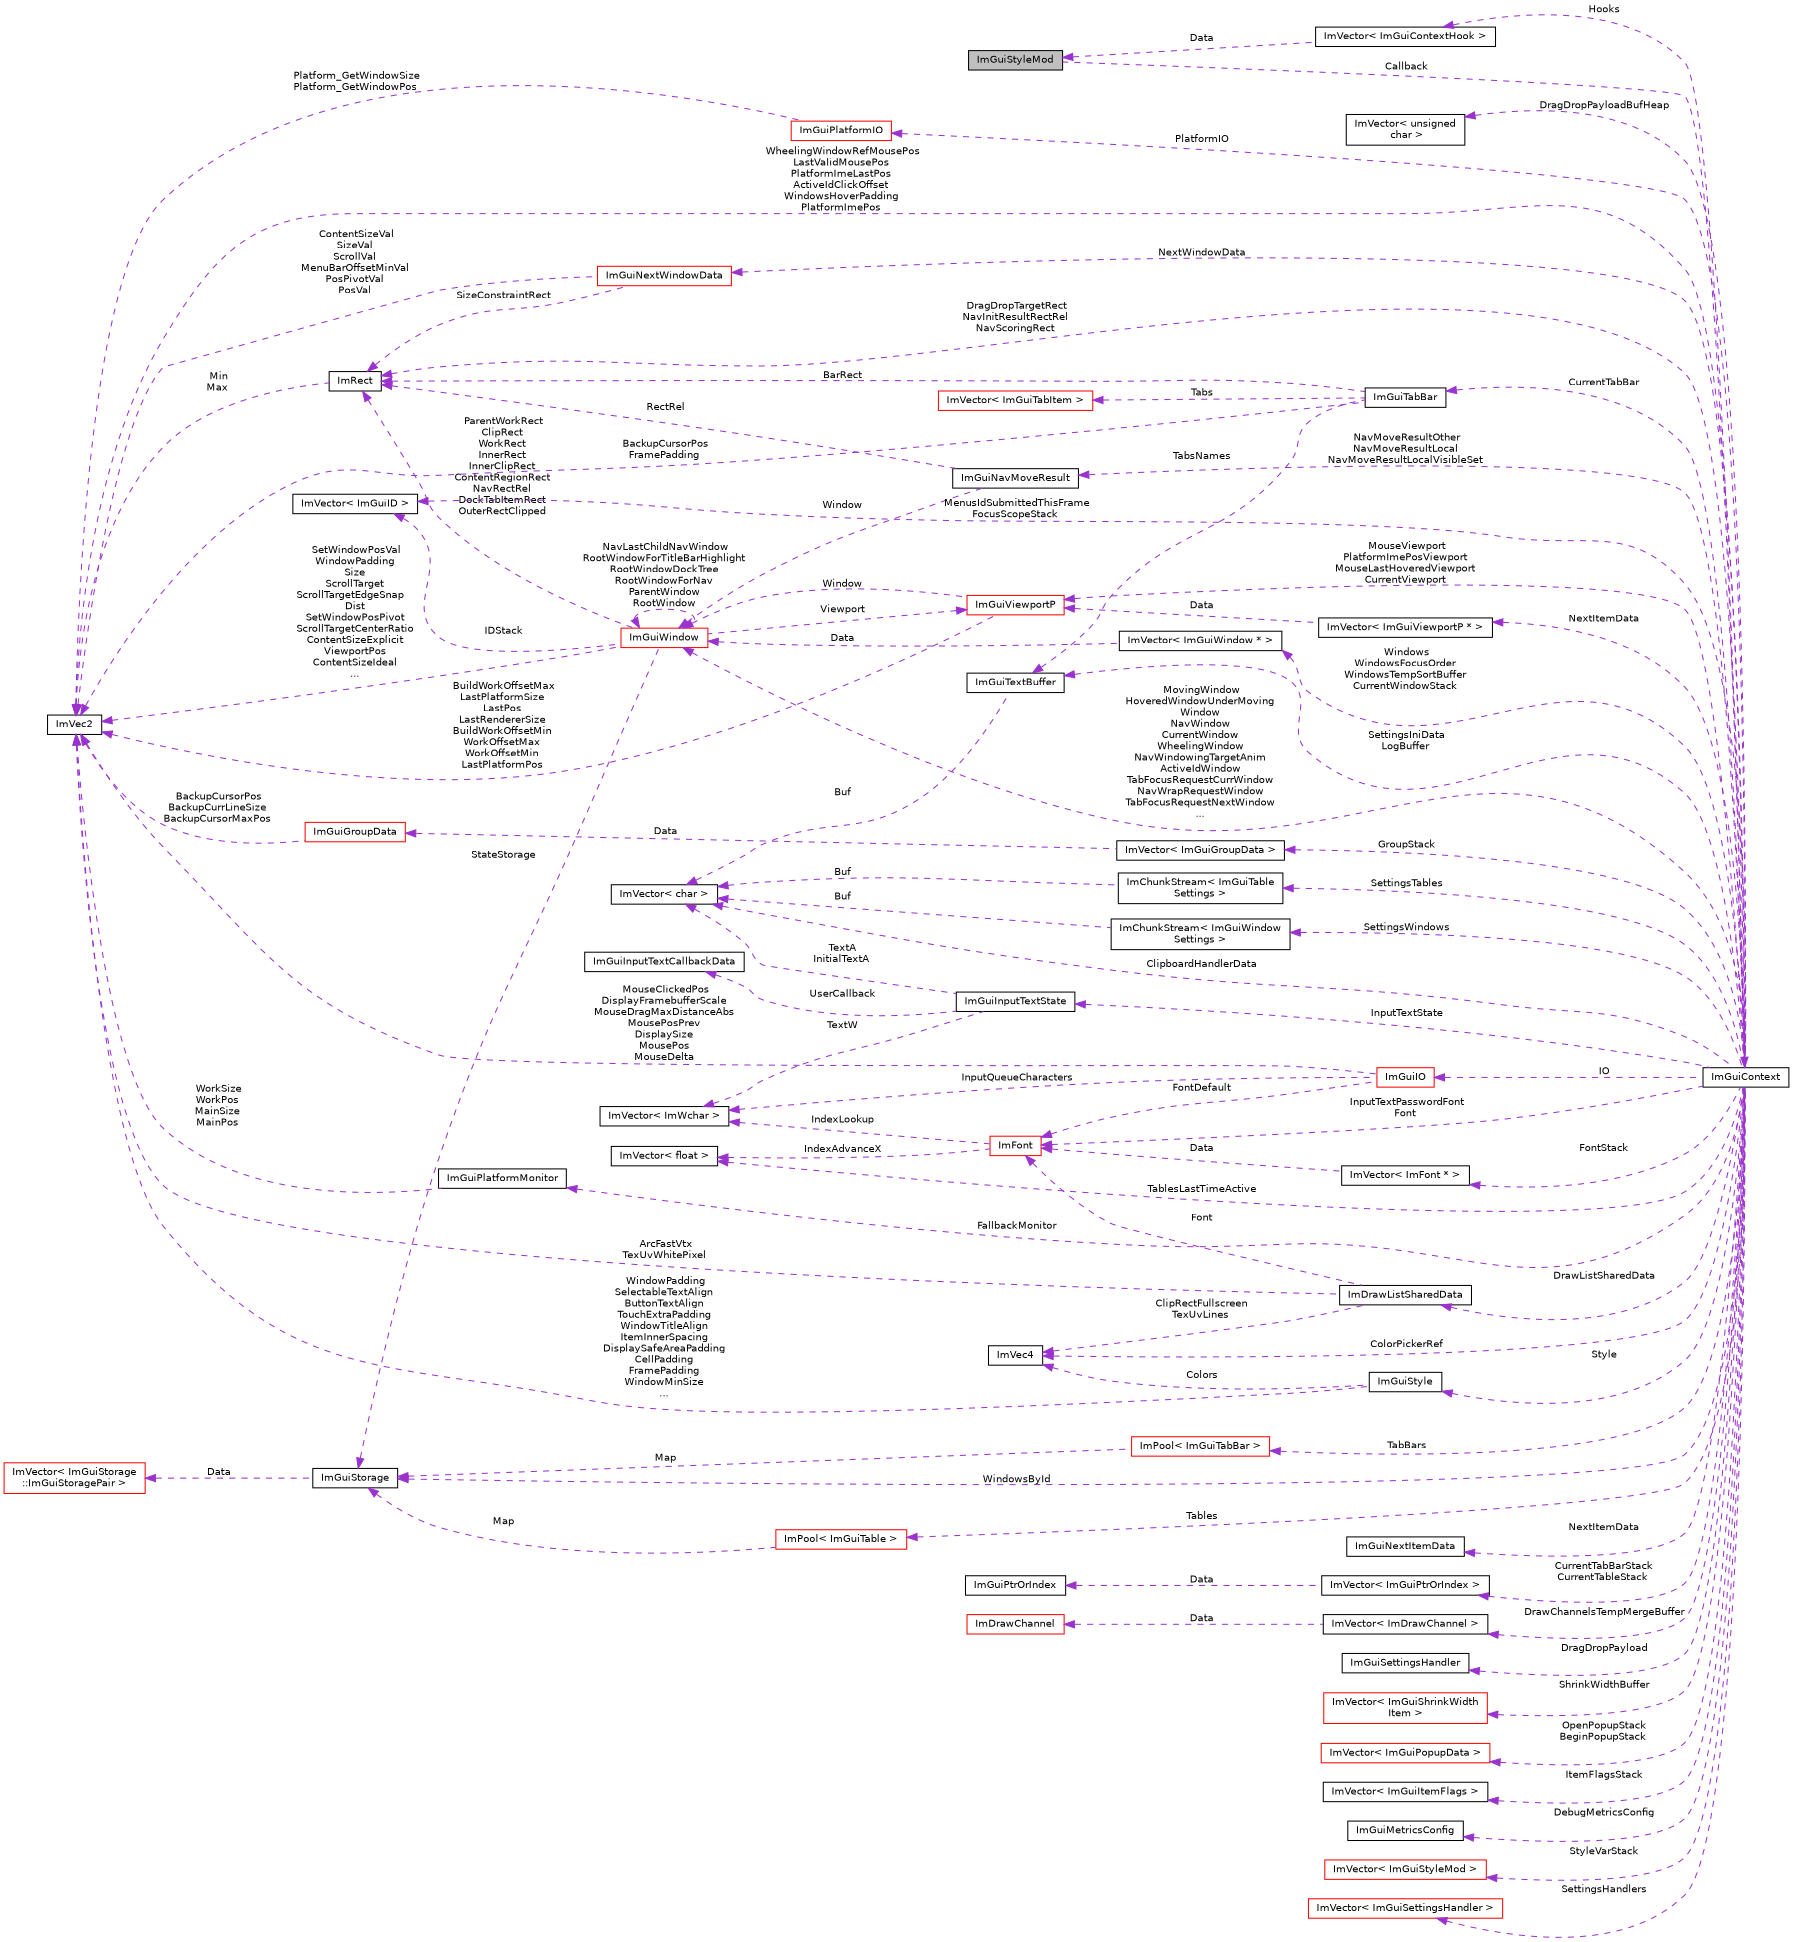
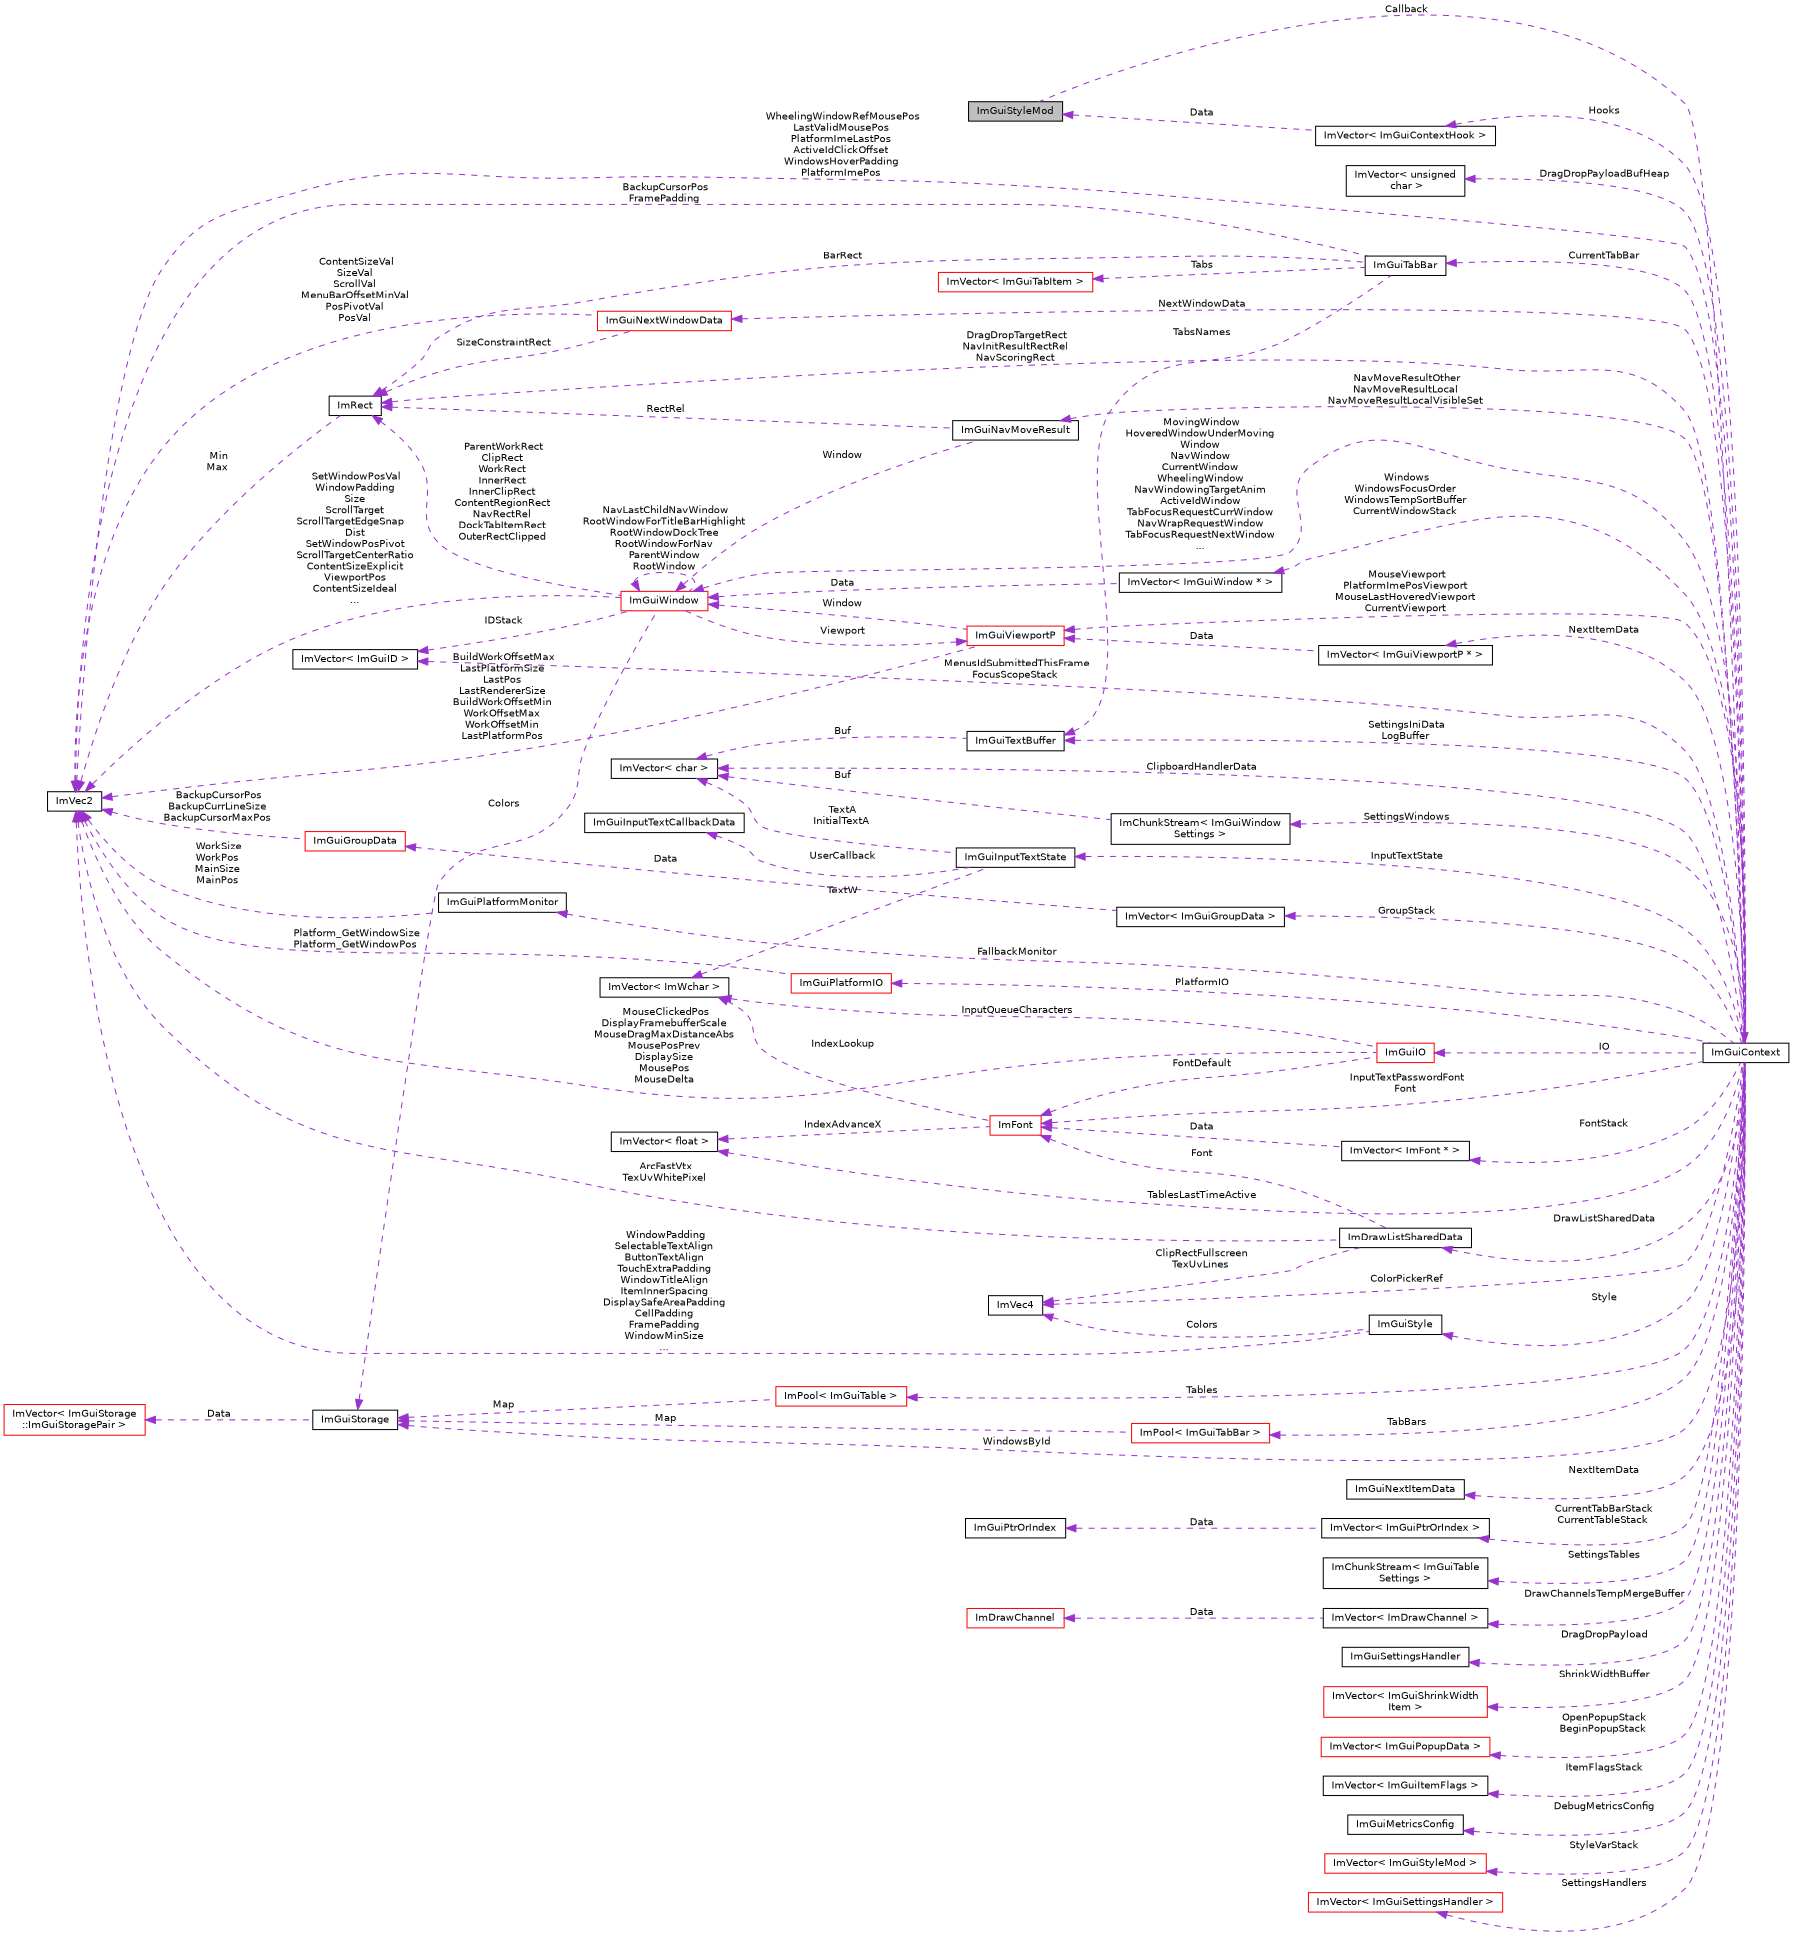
edge "ImGuiWindow" -> "ImGuiStorage": label " StateStorage" -> " Colors"
edge "ImChunkStream< ImGuiTable Settings >" -> "ImVector< char >": removed, label "Buf"
